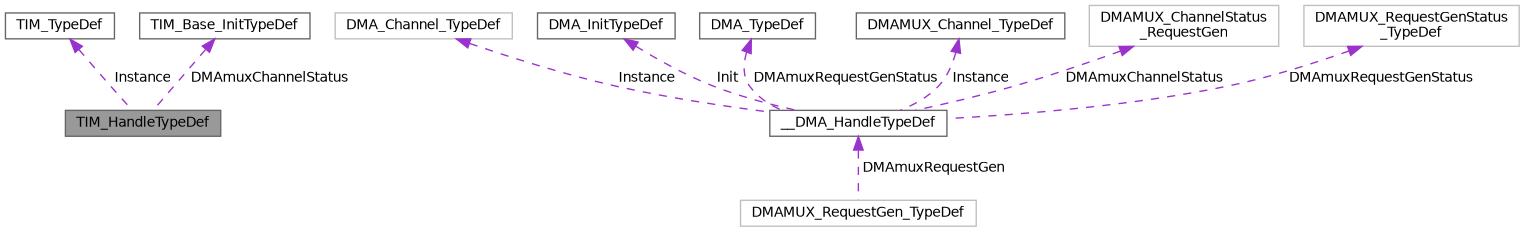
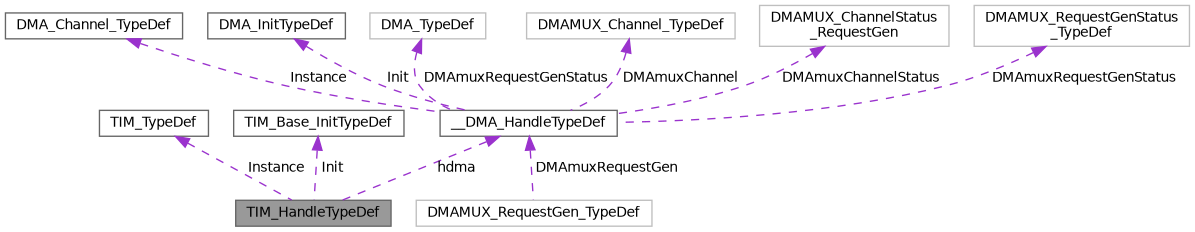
node "DMA_Channel_TypeDef": color grey75 -> gray40
node "DMA_TypeDef": color gray40 -> grey75
node "DMAMUX_Channel_TypeDef": color gray40 -> grey75
edge "TIM_HandleTypeDef" -> "TIM_Base_InitTypeDef": label " DMAmuxChannelStatus" -> " Init"
edge "__DMA_HandleTypeDef" -> "DMAMUX_Channel_TypeDef": label " Instance" -> " DMAmuxChannel"
edge "TIM_HandleTypeDef" -> "__DMA_HandleTypeDef": added, label "hdma"
